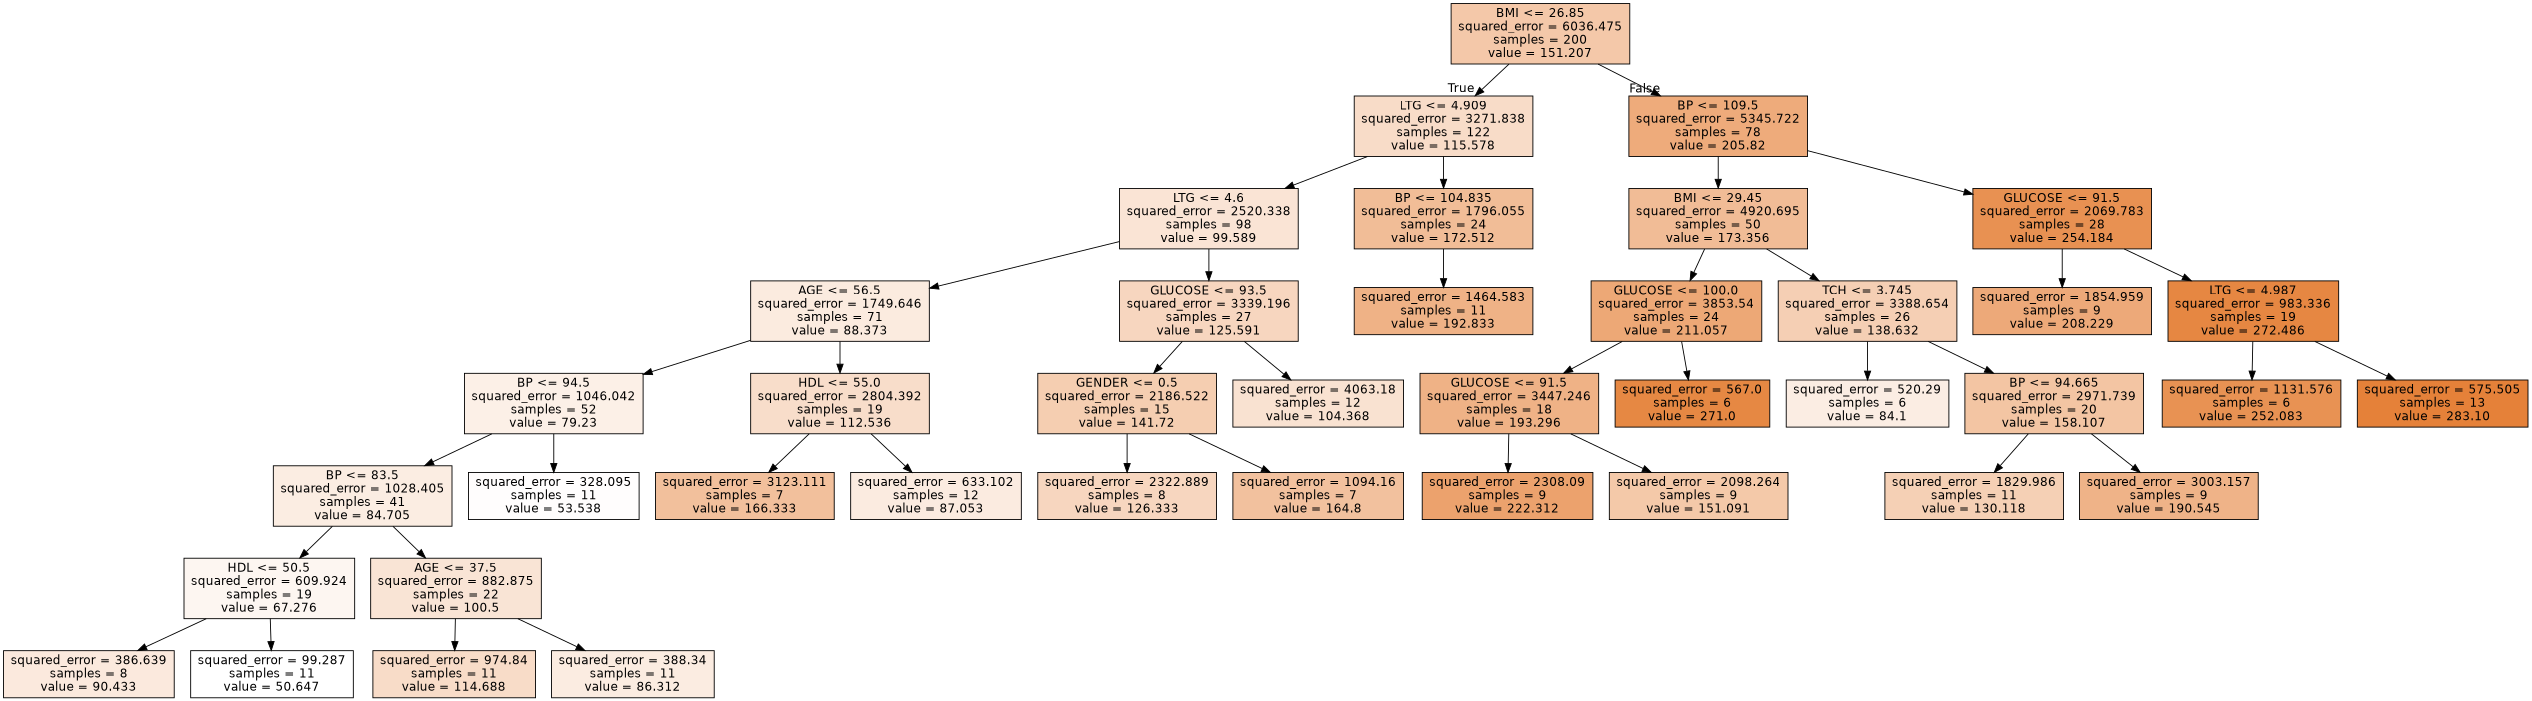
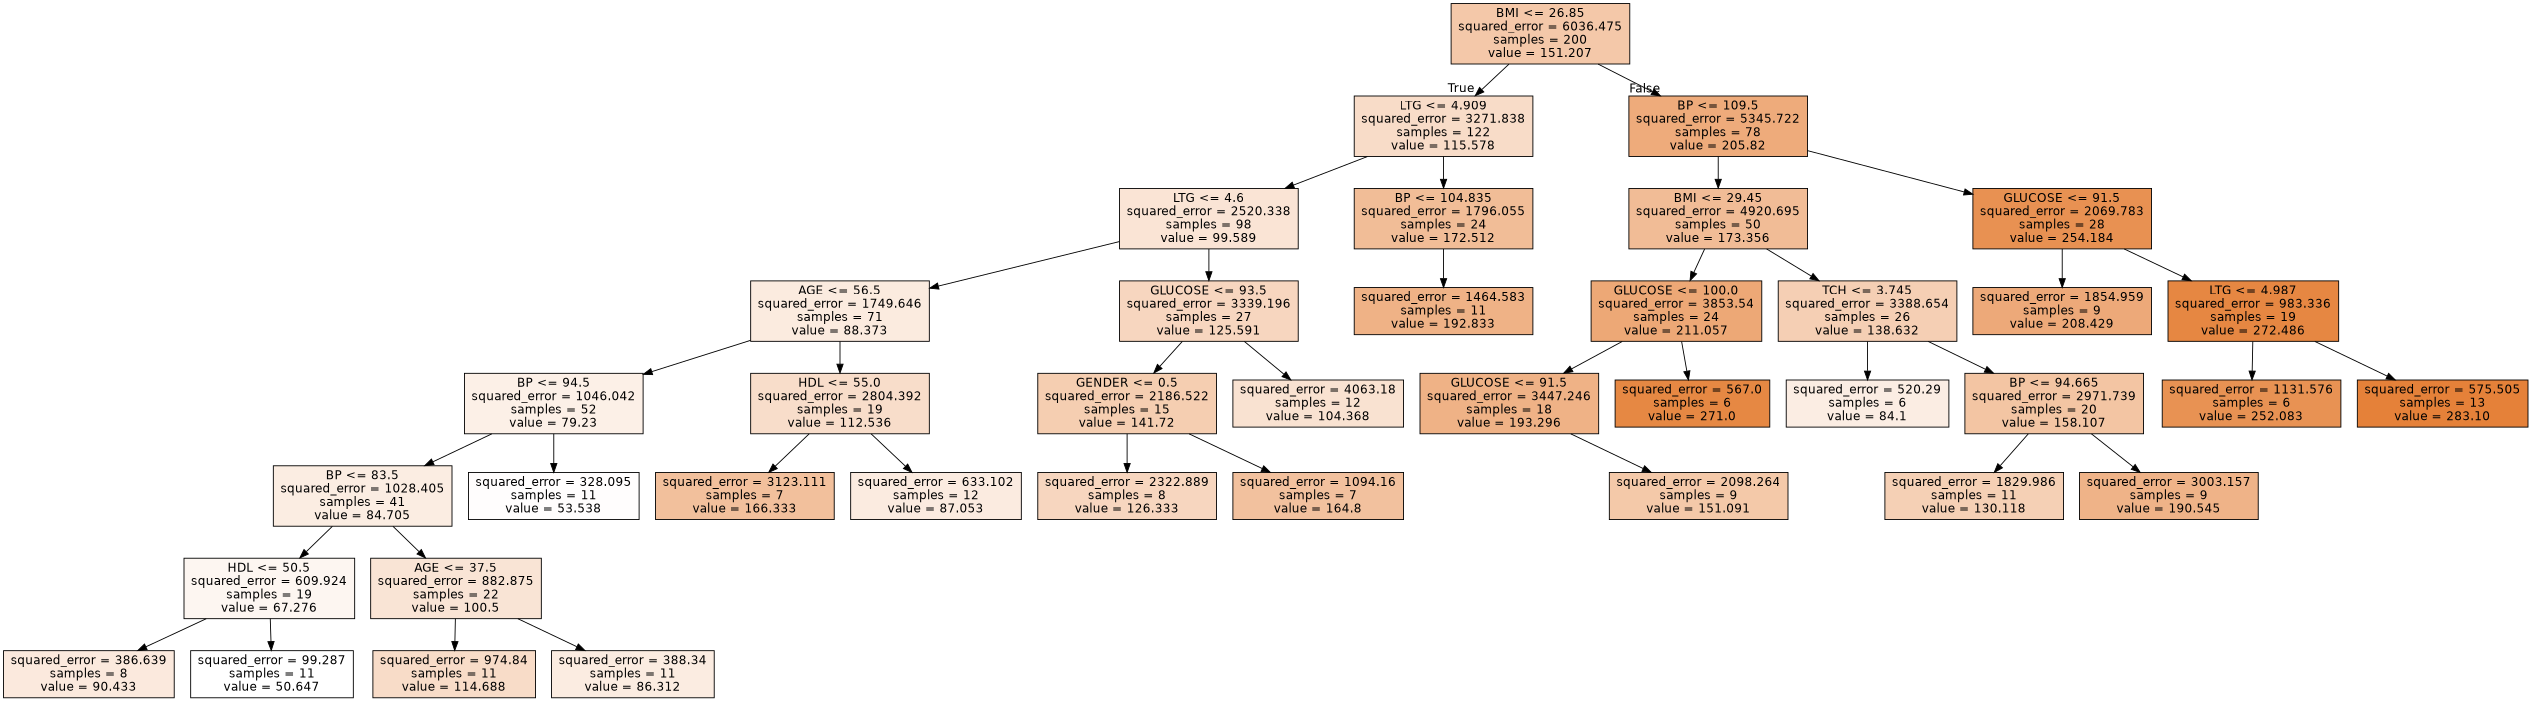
node "squared_error = 1854.959 samples = 9 value = 208.229": label "squared_error = 1854.959 samples = 9 value = 208.229" -> "squared_error = 1854.959 samples = 9 value = 208.429"
node "squared_error = 2308.09 samples = 9 value = 222.312": removed
